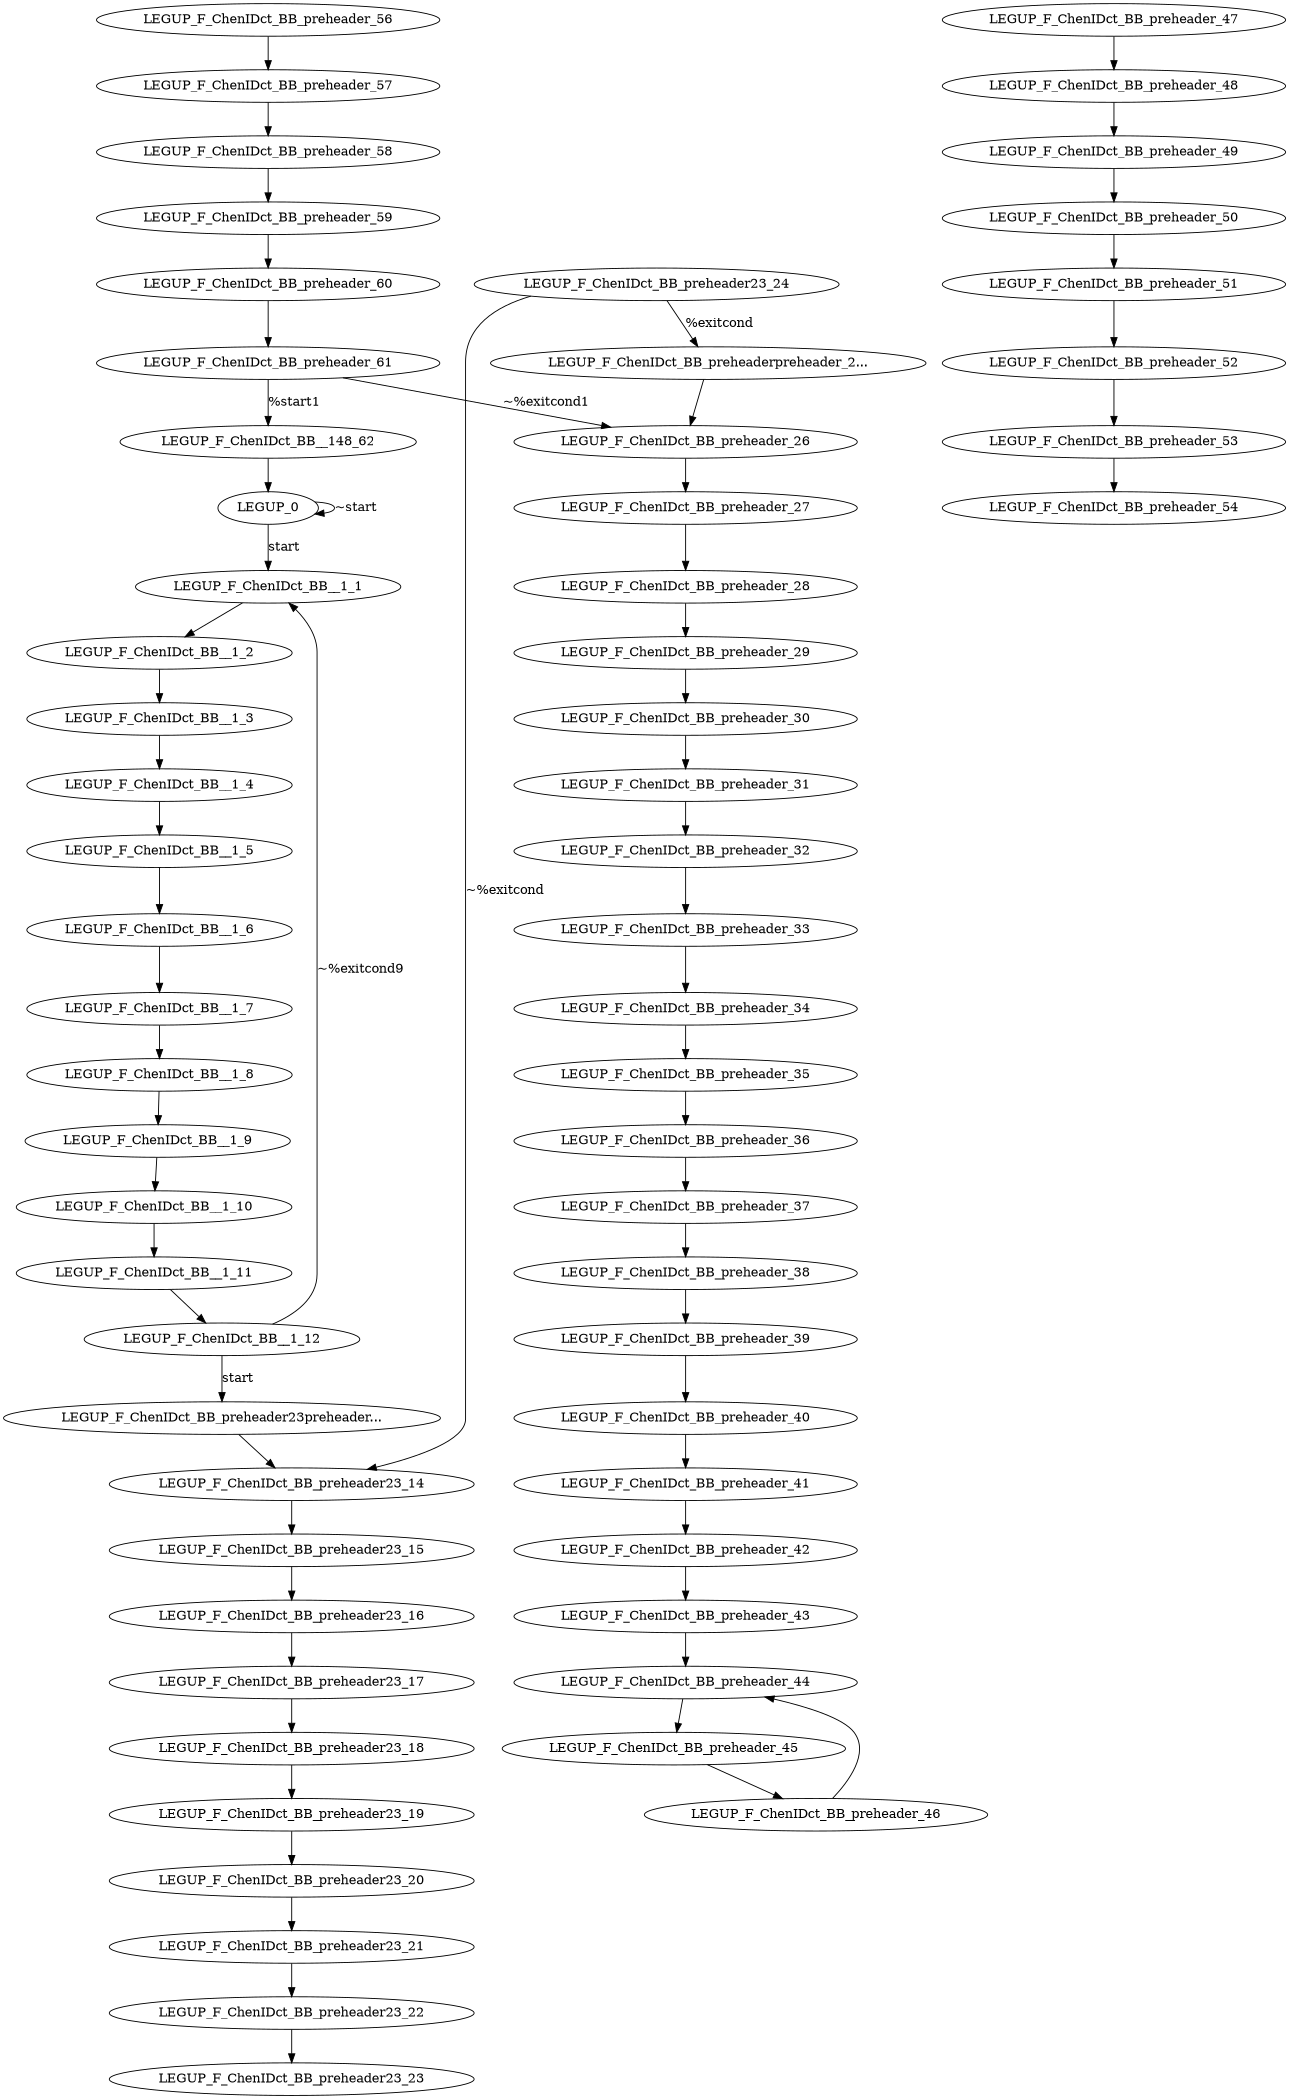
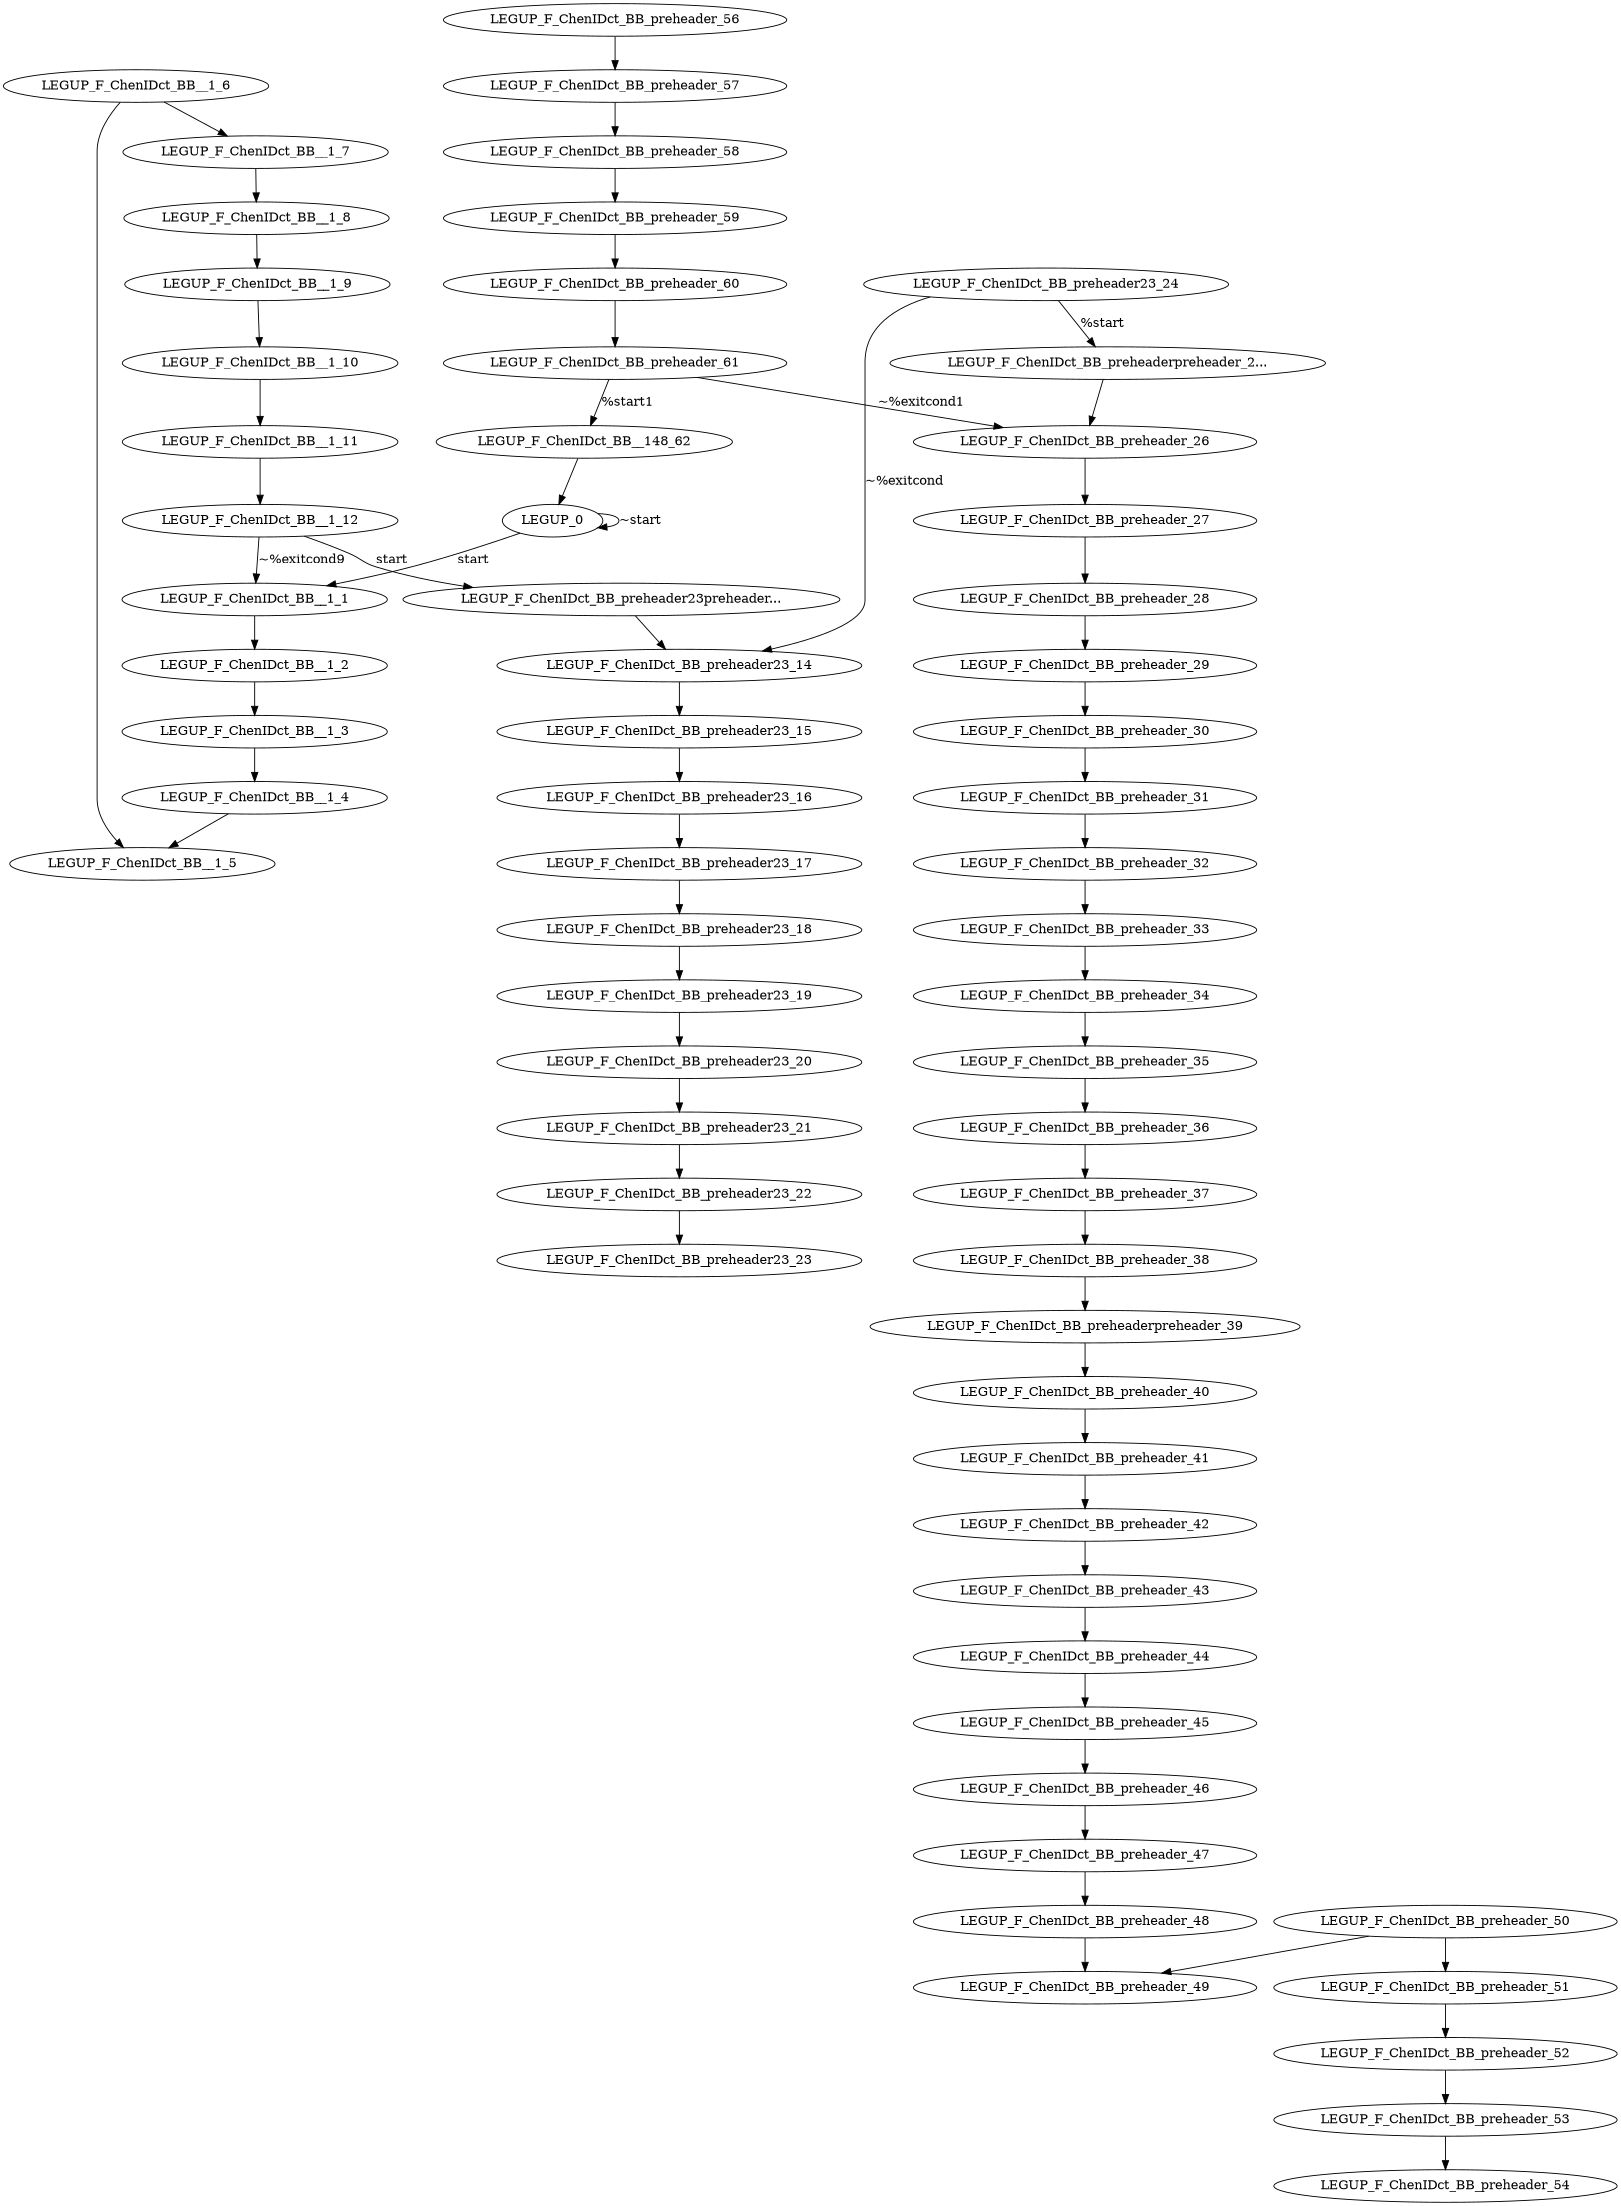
edge "LEGUP_F_ChenIDct_BB_preheader_49" -> "LEGUP_F_ChenIDct_BB_preheader_50": reversed
edge "LEGUP_F_ChenIDct_BB_preheader23_24" -> "LEGUP_F_ChenIDct_BB_preheaderpreheader_2...": label "%exitcond" -> "%start"
edge "LEGUP_F_ChenIDct_BB__1_5" -> "LEGUP_F_ChenIDct_BB__1_6": reversed
node "LEGUP_F_ChenIDct_BB_preheader_39": label "LEGUP_F_ChenIDct_BB_preheader_39" -> "LEGUP_F_ChenIDct_BB_preheaderpreheader_39"
edge "LEGUP_F_ChenIDct_BB_preheader_46" -> "LEGUP_F_ChenIDct_BB_preheader_44": now "LEGUP_F_ChenIDct_BB_preheader_46" -> "LEGUP_F_ChenIDct_BB_preheader_47"
